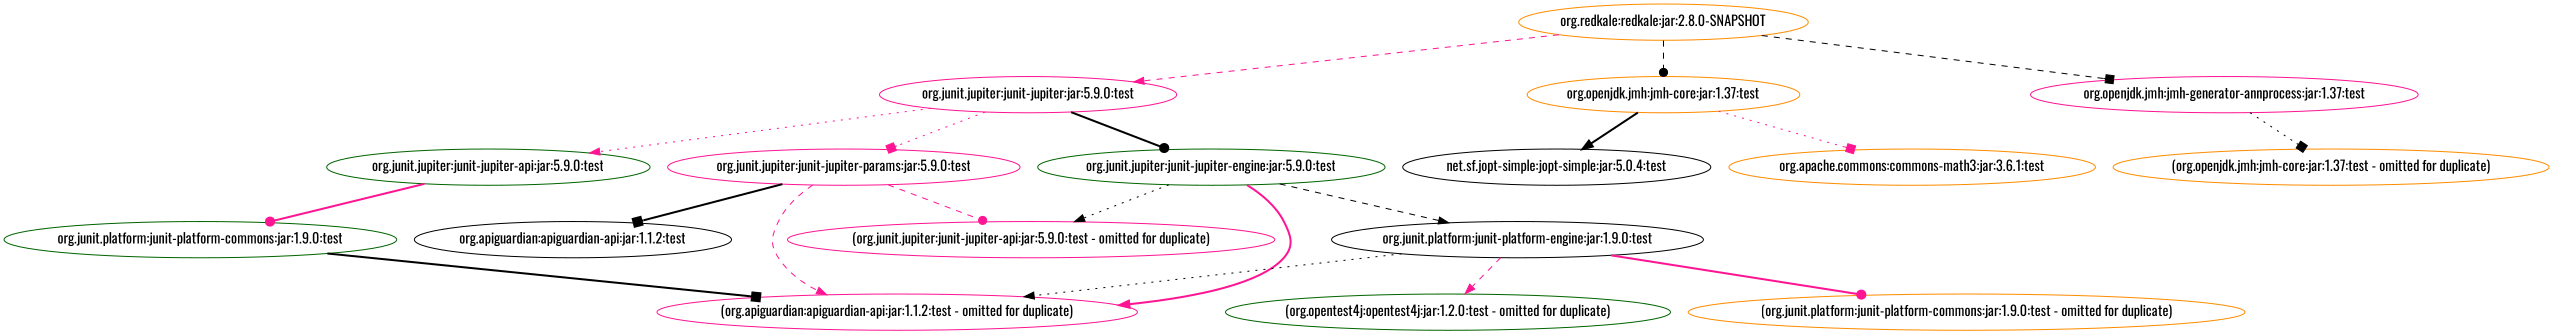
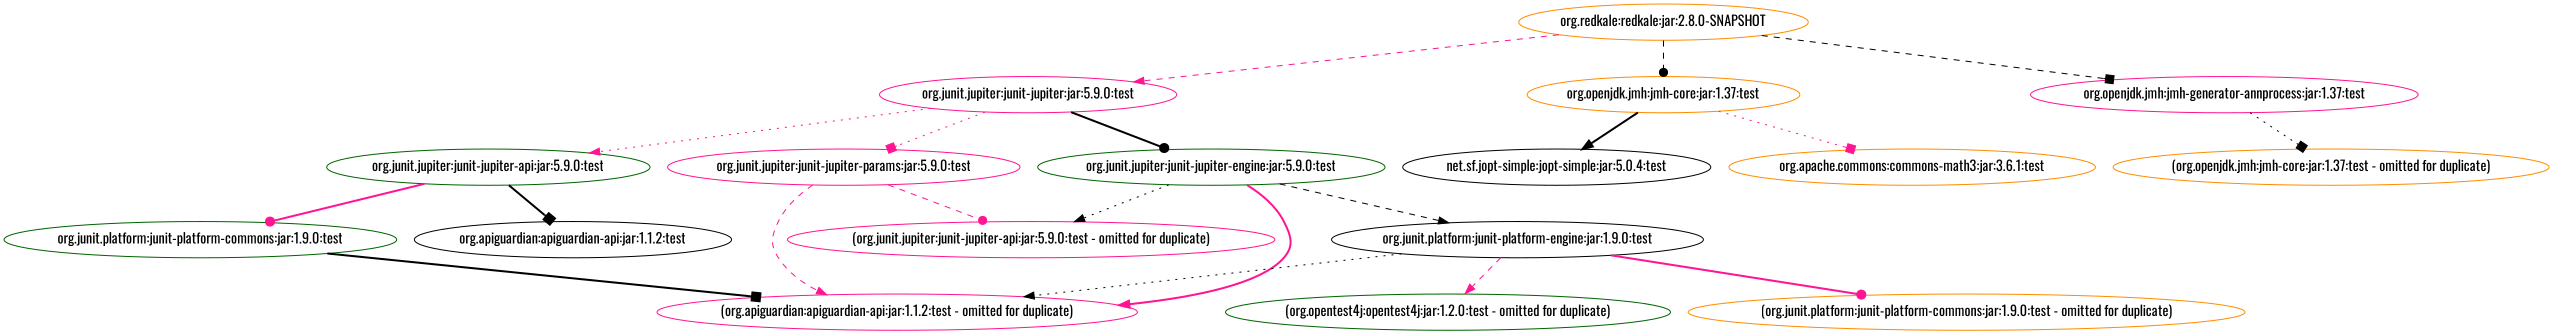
edge "org.junit.jupiter:junit-jupiter-params:jar:5.9.0:test" -> "org.apiguardian:apiguardian-api:jar:1.1.2:test": now "org.junit.jupiter:junit-jupiter-api:jar:5.9.0:test" -> "org.apiguardian:apiguardian-api:jar:1.1.2:test"
